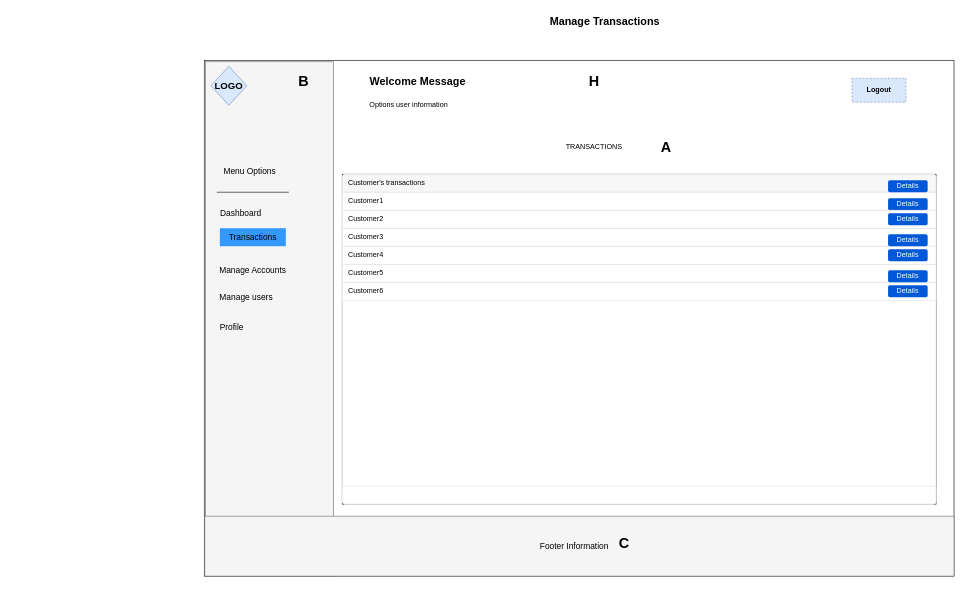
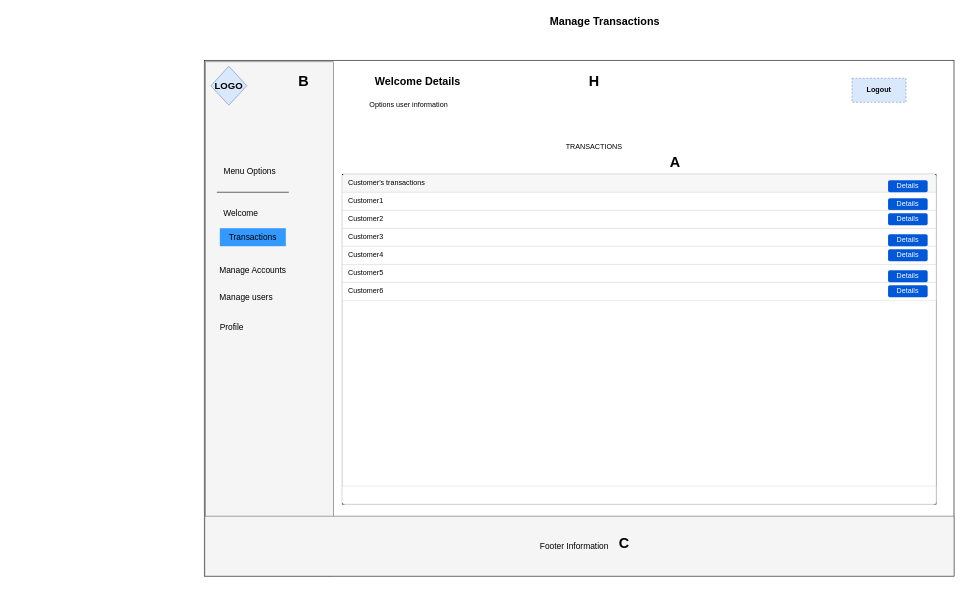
node "Welcome Message": label "Welcome Message" -> "Welcome Details"
node "A": moved (666, 147) -> (675, 162)
node "Dashboard": label "Dashboard" -> "Welcome"
